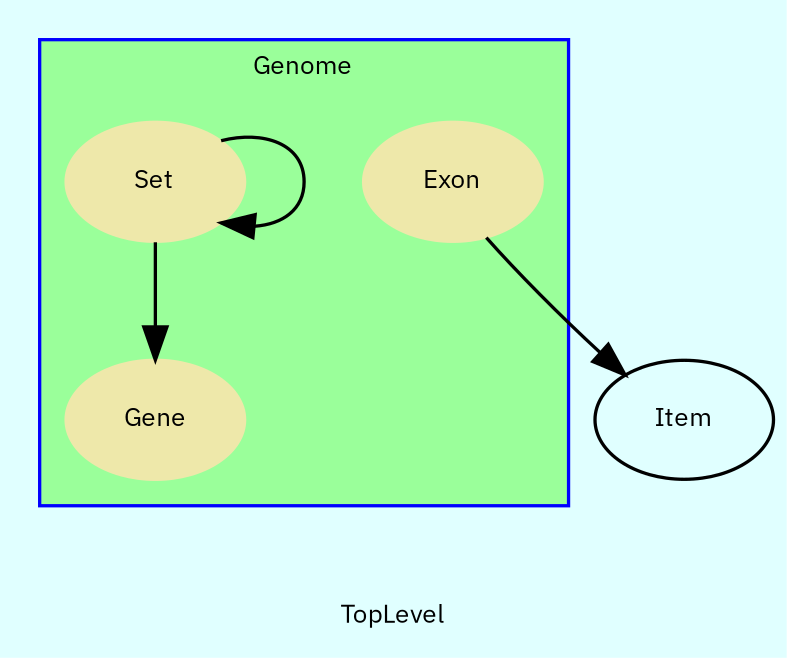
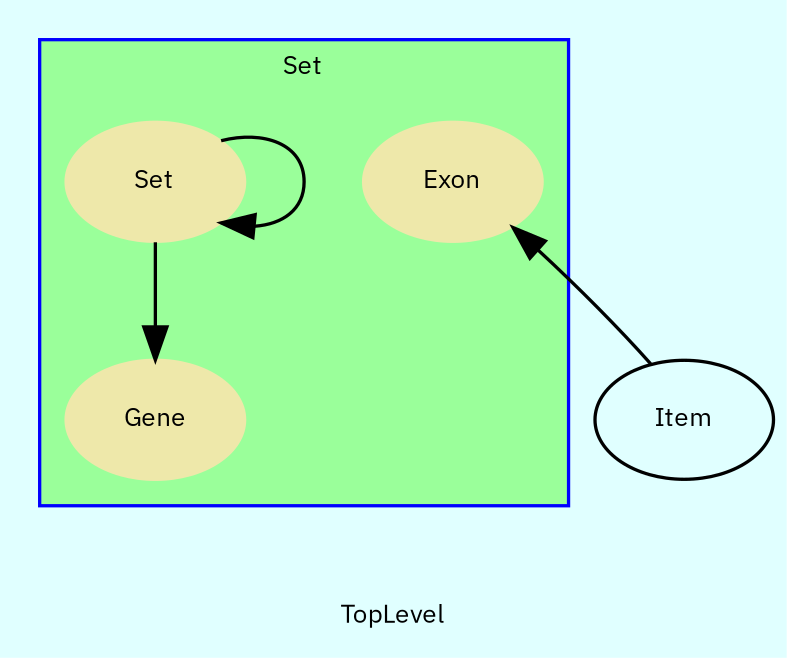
cluster "Genome": label "Genome" -> "Set"
edge "Exon" -> "Item": reversed
